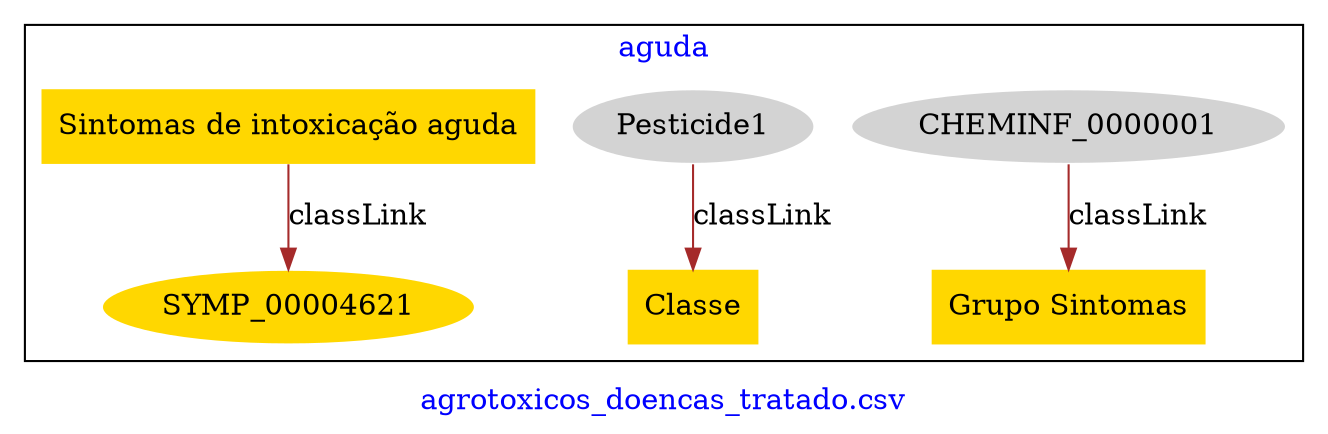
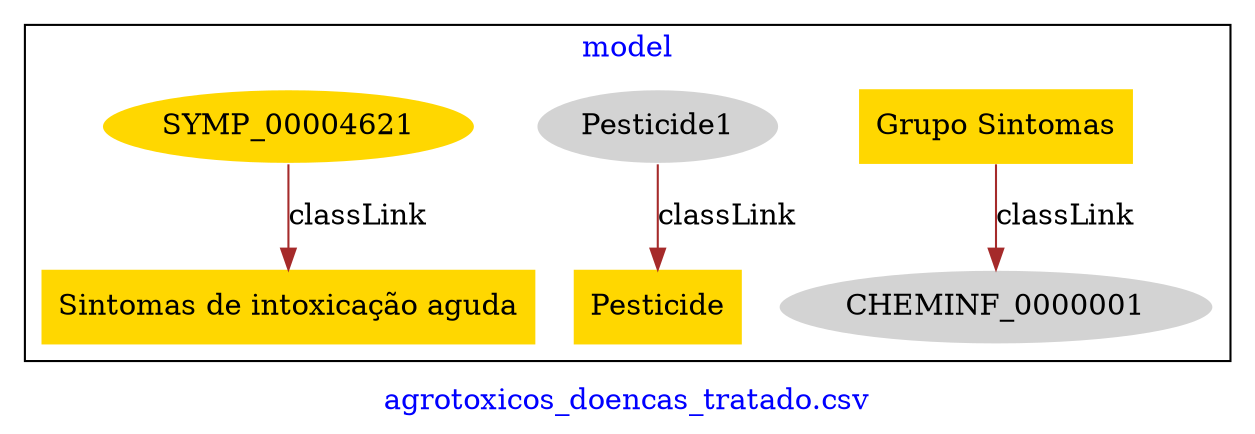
cluster "aguda": label "aguda" -> "model"
edge "Sintomas de intoxicação aguda" -> "SYMP_00004621": reversed
edge "CHEMINF_0000001" -> "Grupo Sintomas": reversed
node "Classe": label "Classe" -> "Pesticide"
